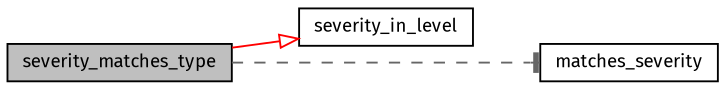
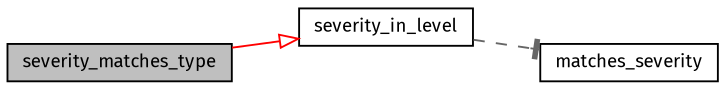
edge "severity_matches_type" -> "matches_severity": now "severity_in_level" -> "matches_severity"
